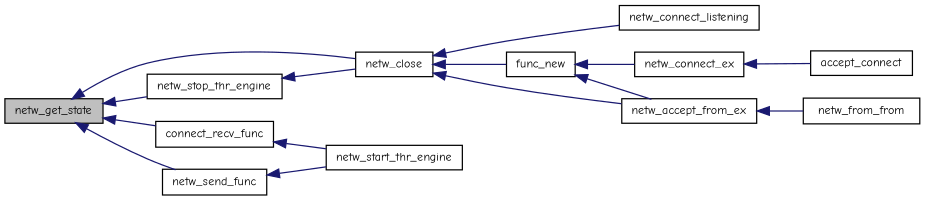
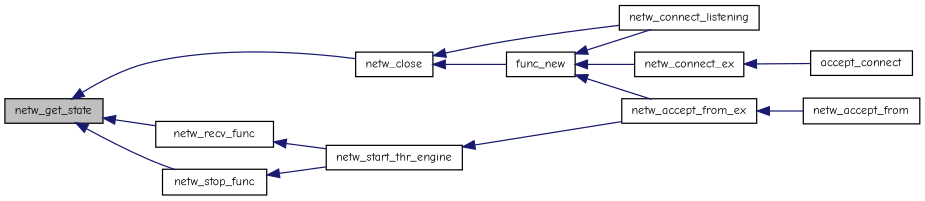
edge "netw_connect_listening" -> "func_new": added
node "netw_stop_thr_engine": removed
edge "netw_accept_from_ex" -> "netw_close": now "netw_accept_from_ex" -> "netw_start_thr_engine"
node "netw_from_from": label "netw_from_from" -> "netw_accept_from"
node "connect_recv_func": label "connect_recv_func" -> "netw_recv_func"
node "netw_send_func": label "netw_send_func" -> "netw_stop_func"
